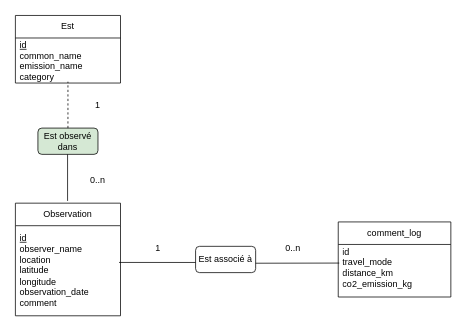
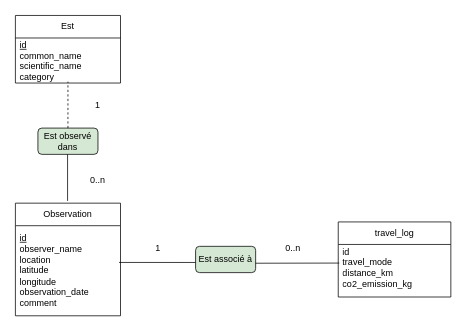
node "id common_name emission_name category": label "id common_name emission_name category" -> "id common_name scientific_name category"
node "comment_log": label "comment_log" -> "travel_log"
node "Est associé à": fillcolor #ffffff -> #d5e8d4
